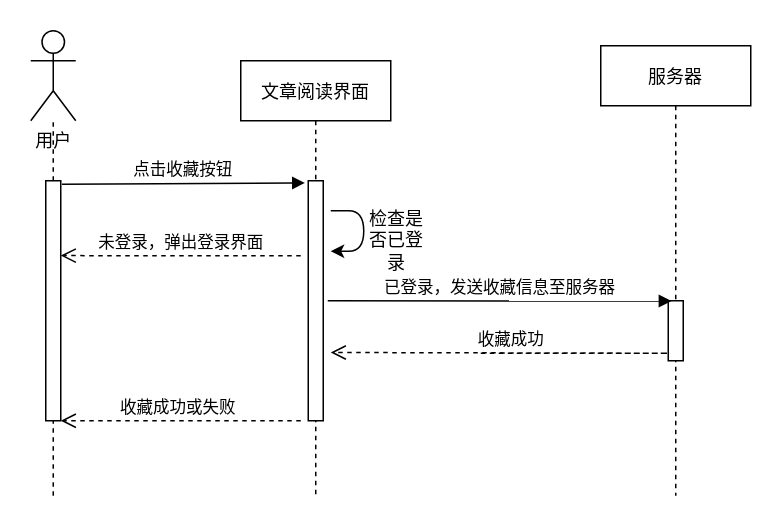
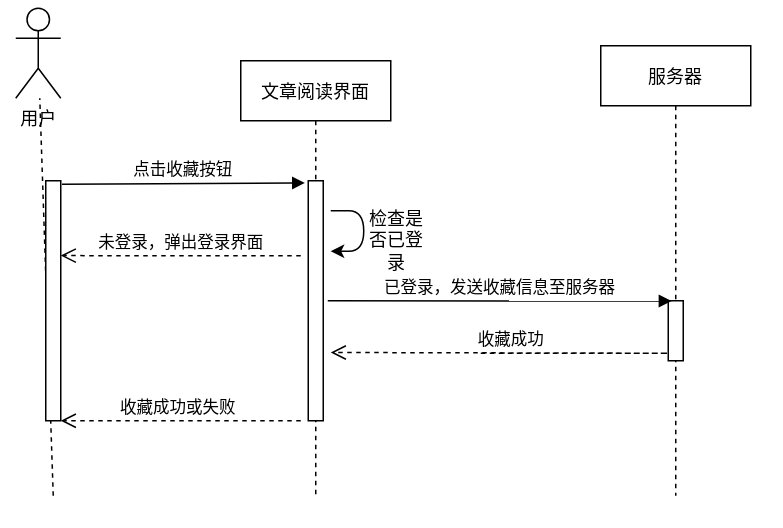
node "用户": moved (53, 76) -> (38, 53)
